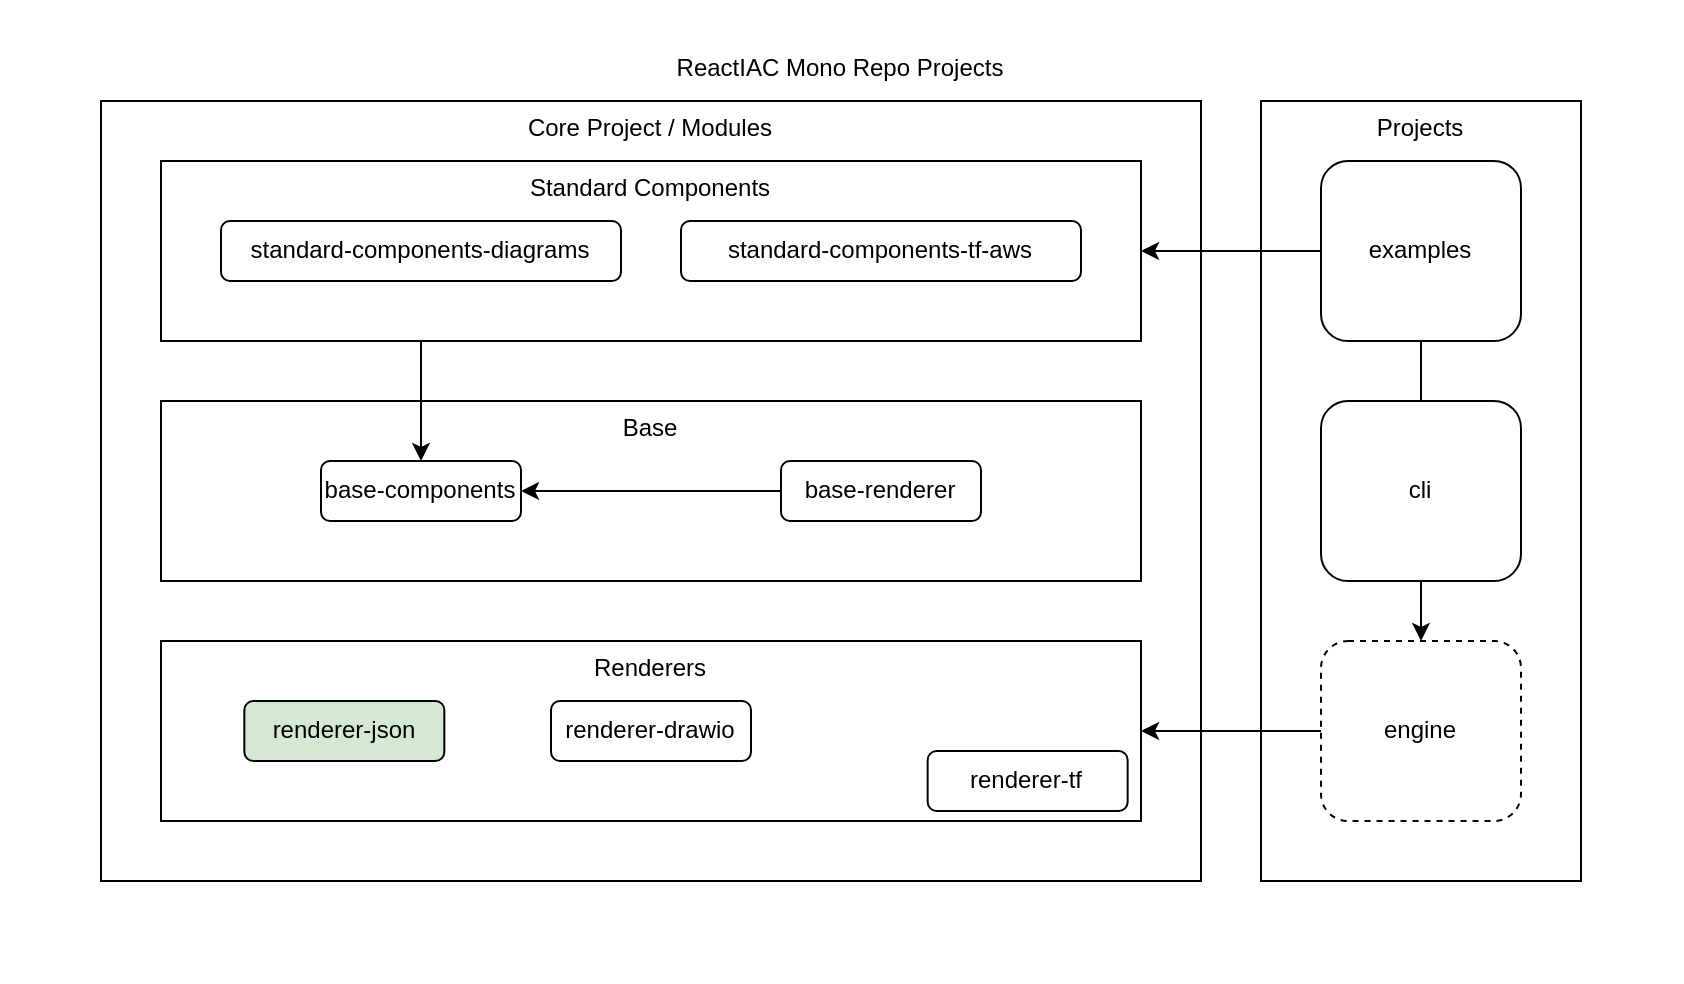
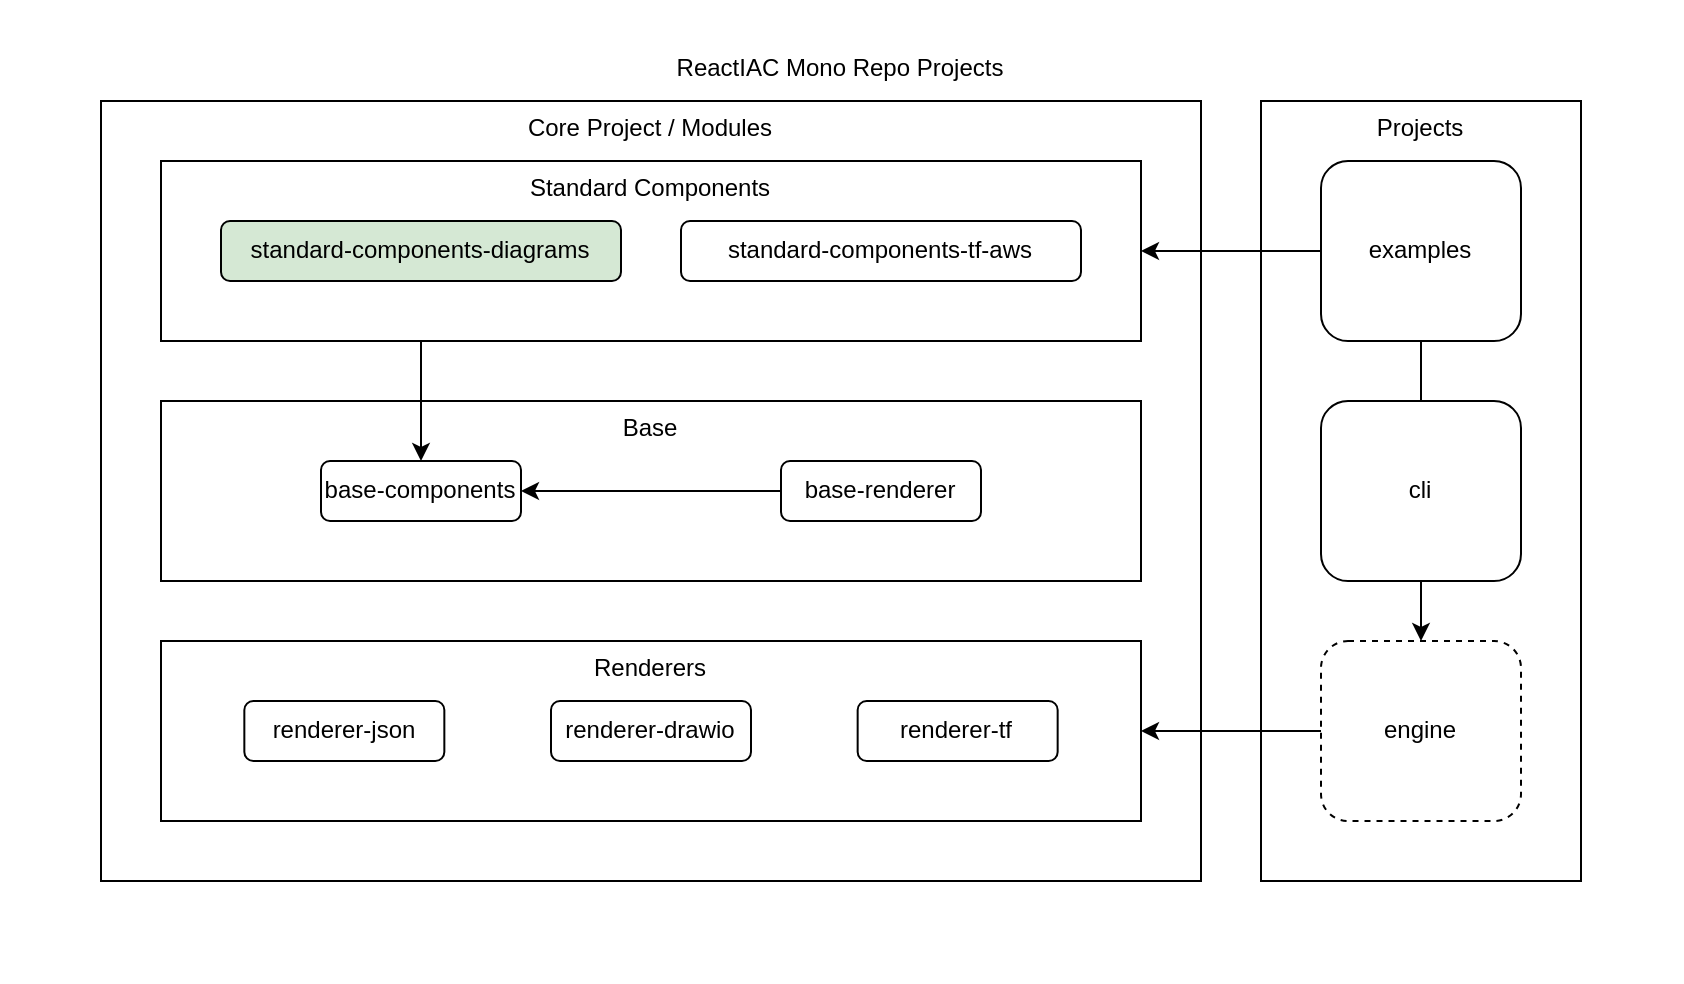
node "standard-components-diagrams": fillcolor #ffffff -> #d5e8d4
node "renderer-json": fillcolor #d5e8d4 -> #ffffff
node "renderer-tf": moved (1028, 781) -> (958, 731)
